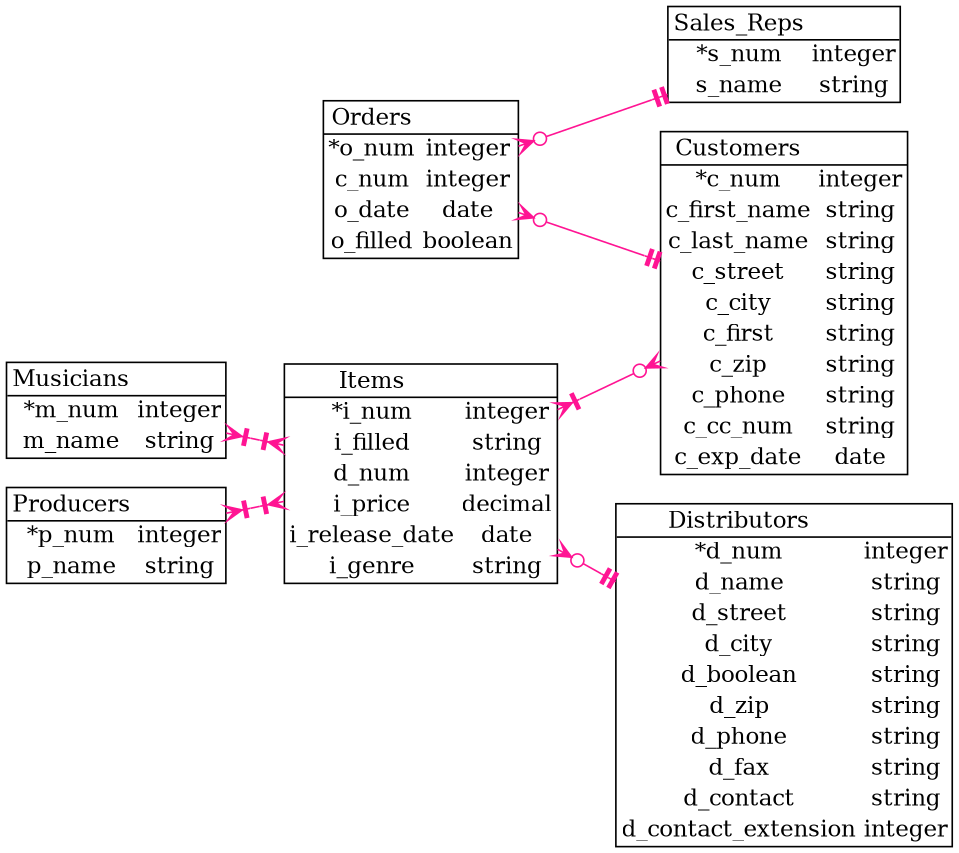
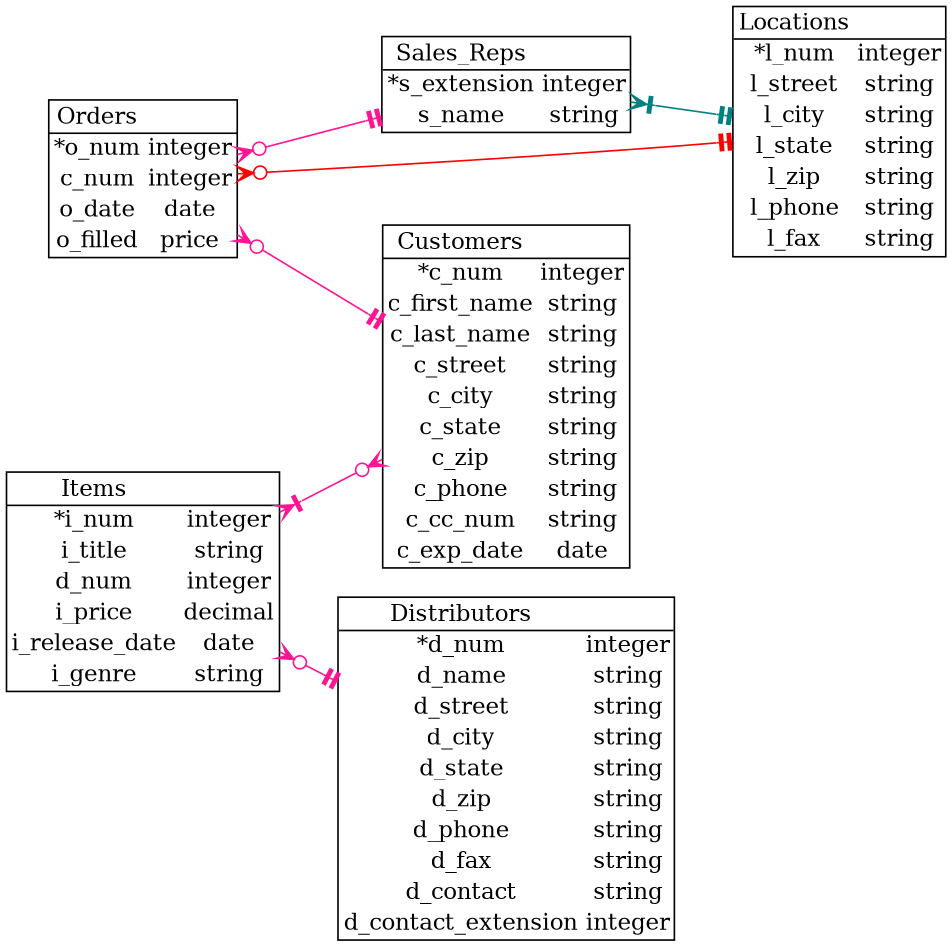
node "Sales_Reps": text "*s_num" -> "*s_extension"
node "Locations": added
node "Orders": text "boolean" -> "price"
node "Customers": text "c_first" -> "c_state"
node "Musicians": removed
node "Items": text "i_filled" -> "i_title"
node "Producers": removed
node "Distributors": text "d_boolean" -> "d_state"
